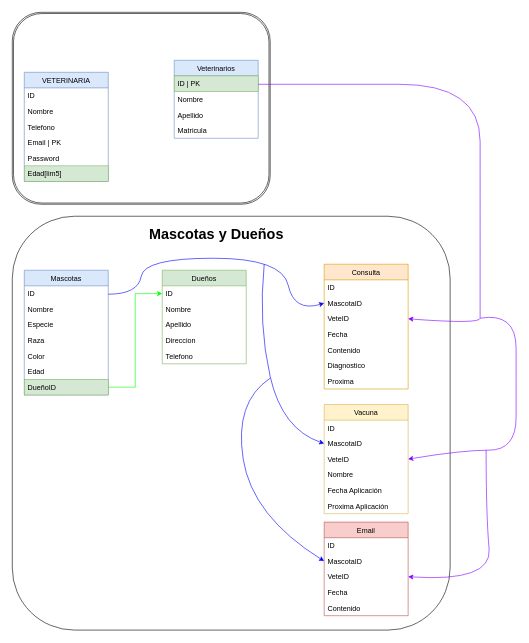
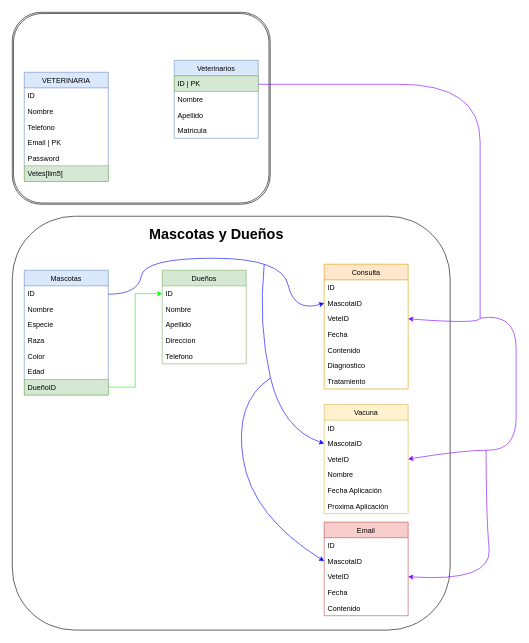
node "Edad[lim5]": label "Edad[lim5]" -> "Vetes[lim5]"
node "Proxima": label "Proxima" -> "Tratamiento"
